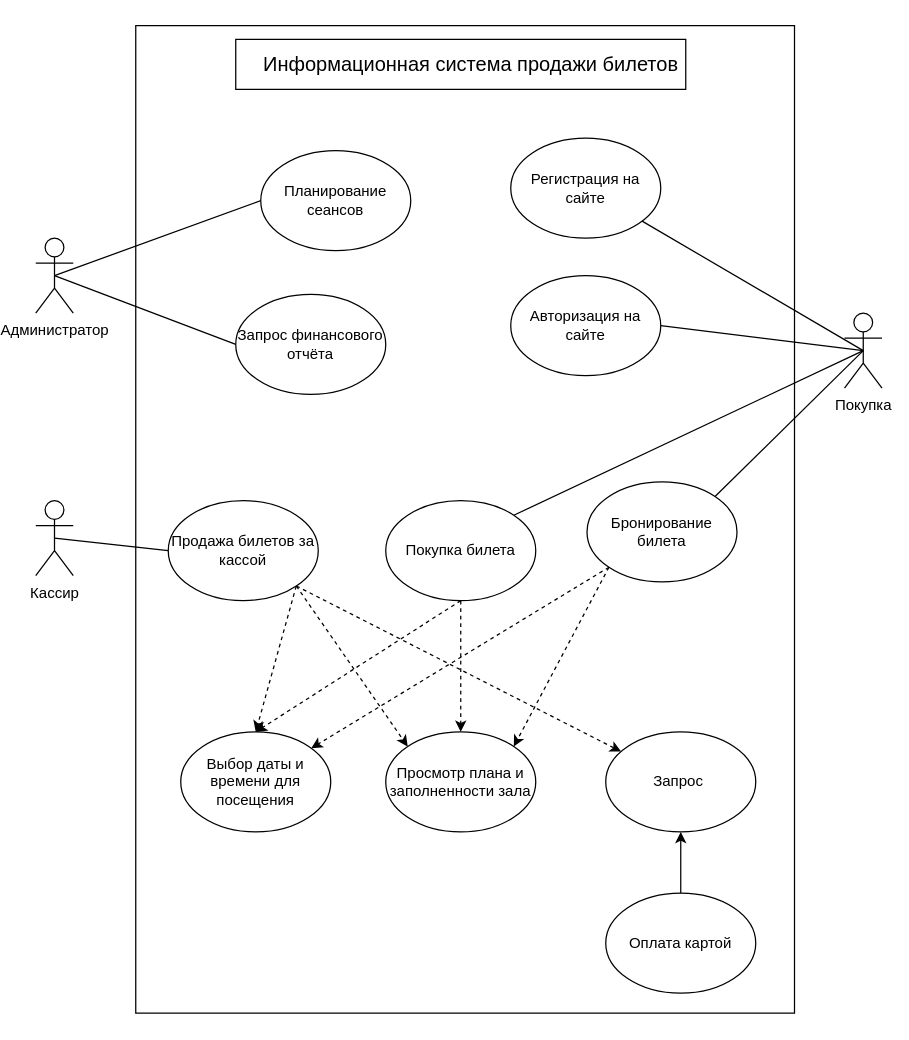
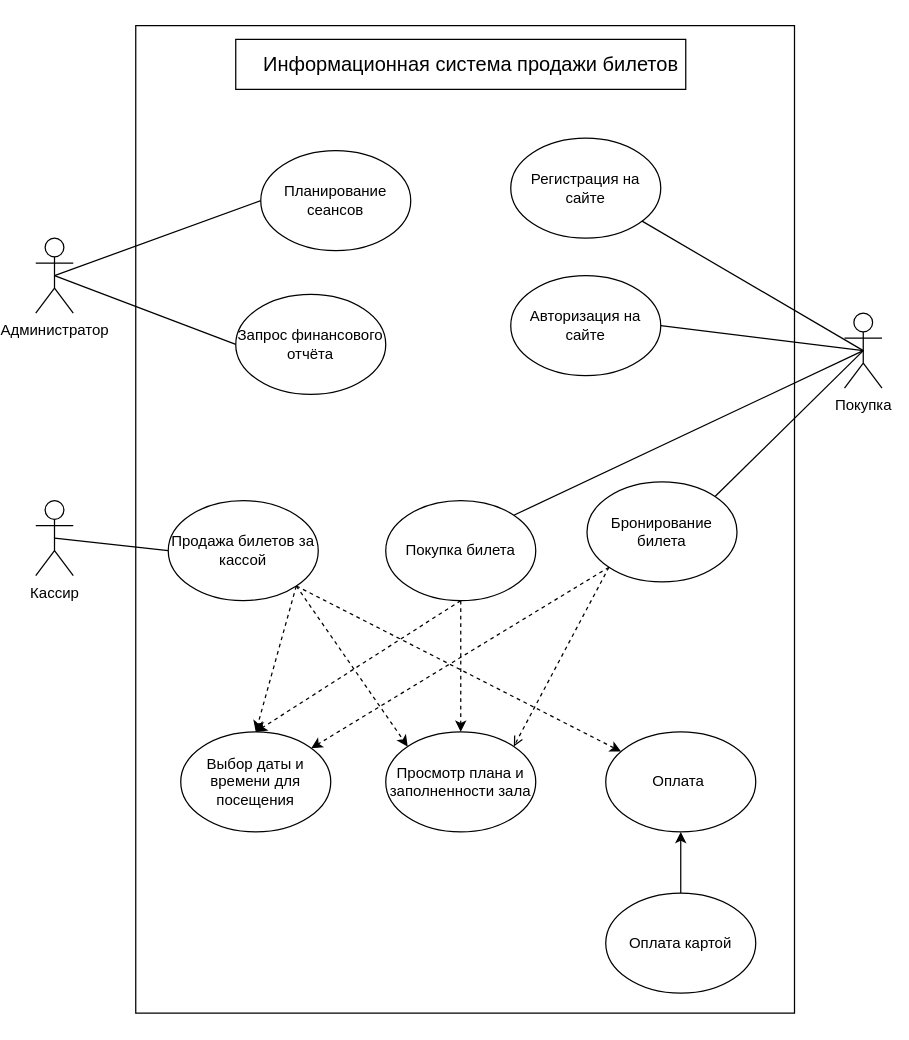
edge "Бронирование билета" -> "Просмотр плана и заполненности зала": arrowhead classic -> open
node "Запрос": label "Запрос" -> "Оплата"
